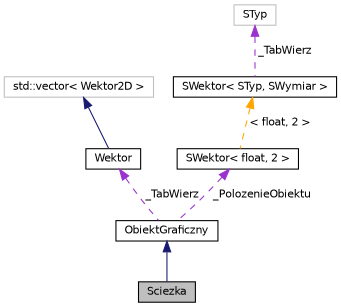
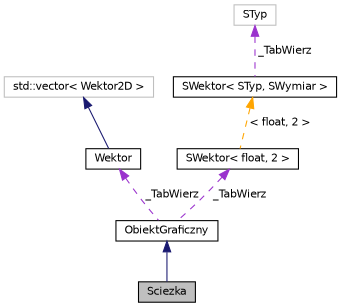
edge "ObiektGraficzny" -> "SWektor< float, 2 >": label " _PolozenieObiektu" -> " _TabWierz"
